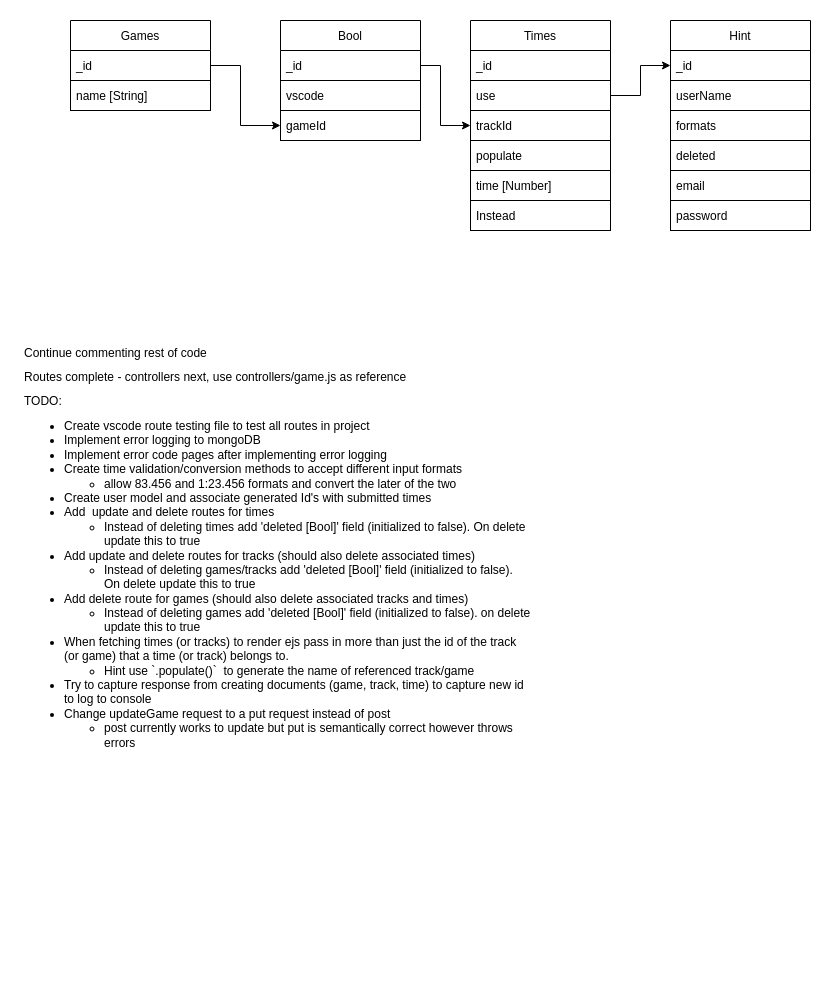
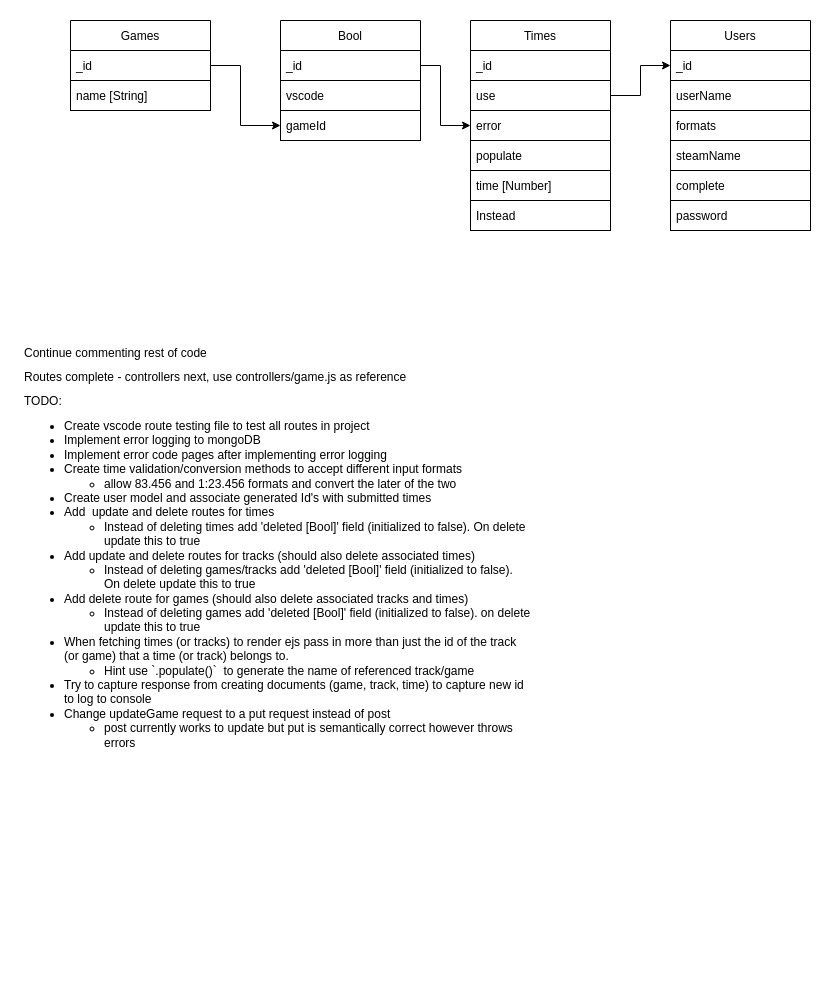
node "Hint": label "Hint" -> "Users"
node "trackId": label "trackId" -> "error"
node "deleted": label "deleted" -> "steamName"
node "email": label "email" -> "complete"
